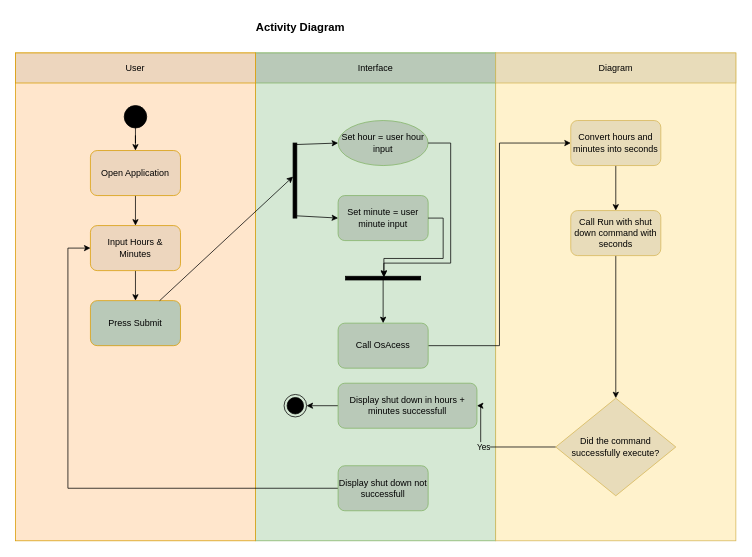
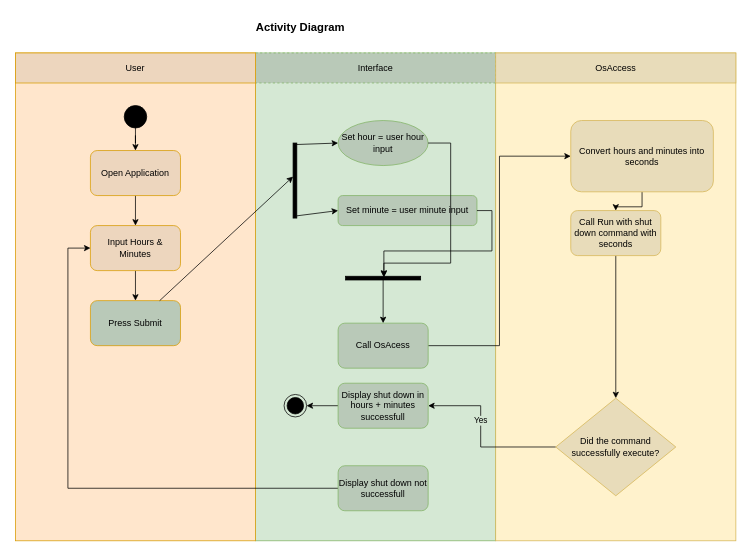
node "Interface": style solid -> dashed
node "Diagram": label "Diagram" -> "OsAccess"
node "Convert hours and minutes into seconds": size 90x45 -> 143x71
node "Set minute = user minute input": size 90x45 -> 139x30
node "Display shut down in hours + minutes successfull": size 139x45 -> 90x45
